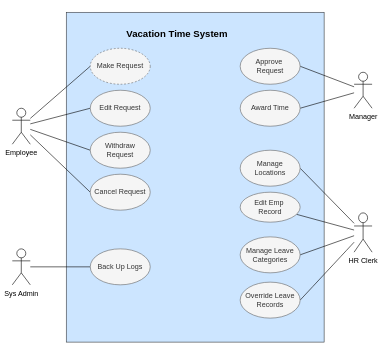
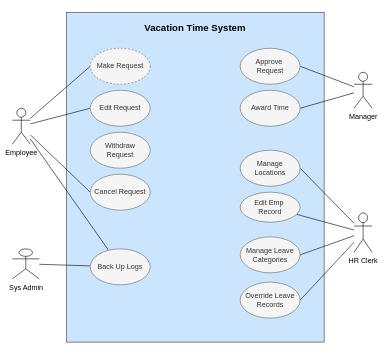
node "Vacation Time System": moved (177, 33) -> (195, 27)
edge "Employee" -- "Withdraw Request": now "Employee" -- "Back Up Logs"
node "Sys Admin": size 18x36 -> 27x30
